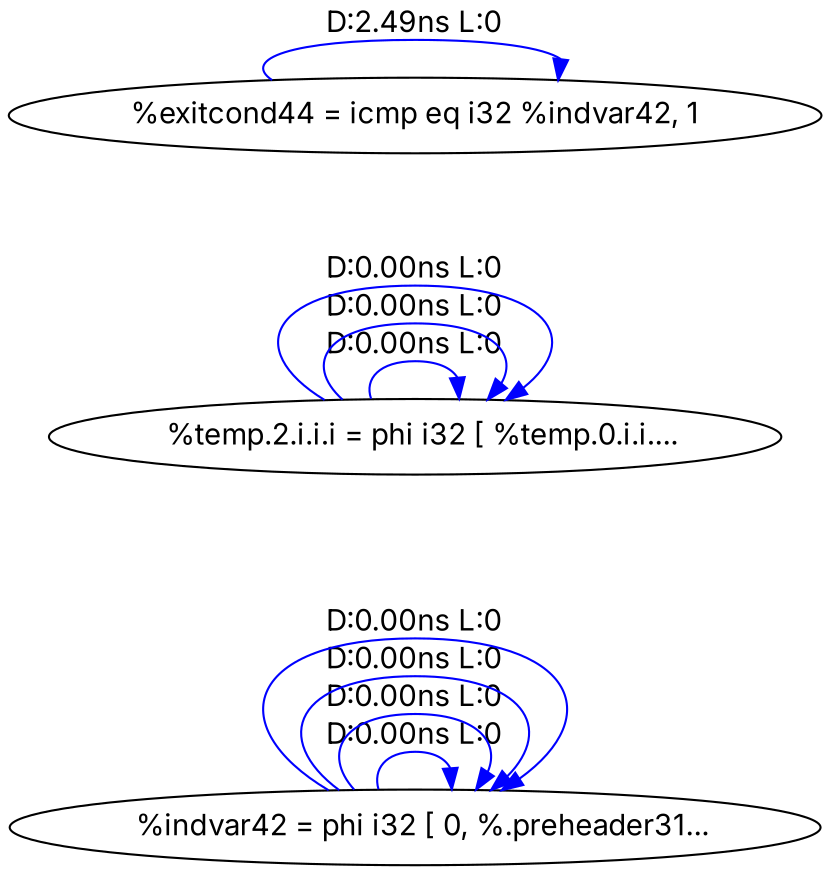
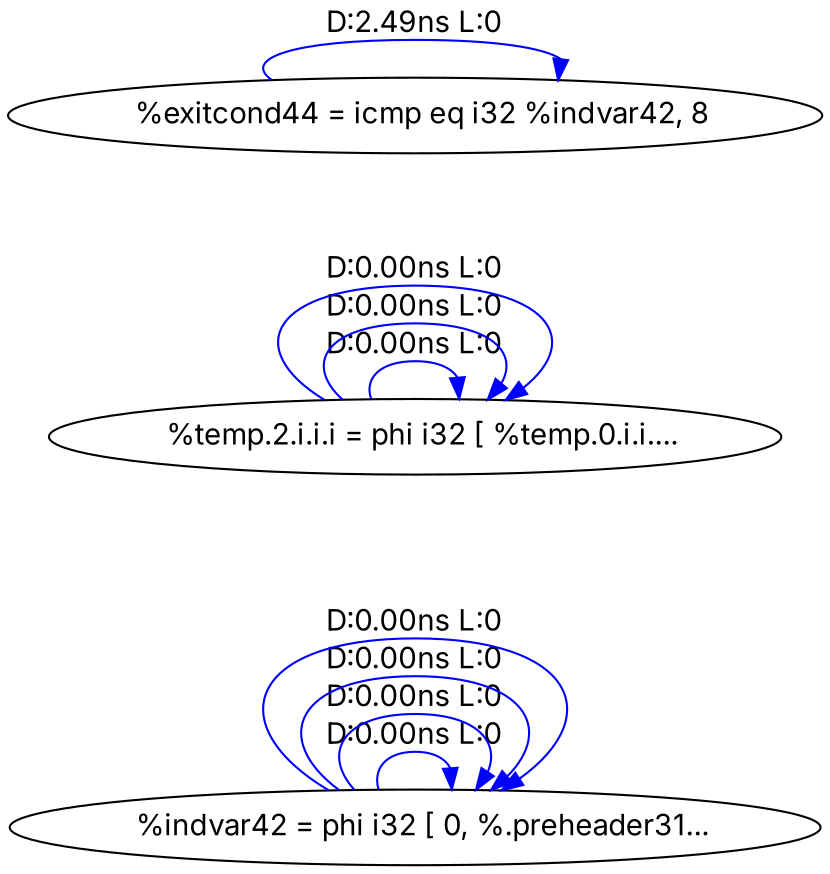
node "%exitcond44 = icmp eq i32 %indvar42, 1": label "%exitcond44 = icmp eq i32 %indvar42, 1" -> "%exitcond44 = icmp eq i32 %indvar42, 8"
